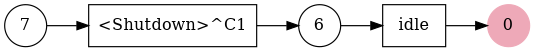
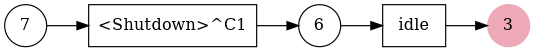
node "0": label "0" -> "3"
